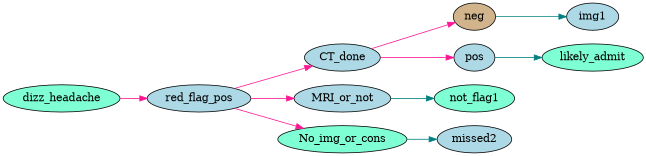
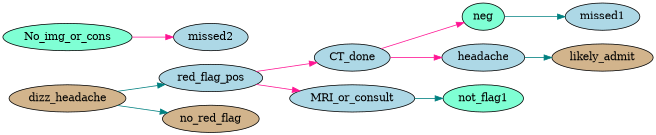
node "neg": fillcolor tan -> aquamarine
node "img1": label "img1" -> "missed1"
node "pos": label "pos" -> "headache"
node "likely_admit": fillcolor aquamarine -> tan
node "dizz_headache": fillcolor aquamarine -> tan
edge "dizz_headache" -> "red_flag_pos": color deeppink -> teal
node "MRI_or_not": label "MRI_or_not" -> "MRI_or_consult"
edge "red_flag_pos" -> "No_img_or_cons": removed
node "no_red_flag": added
edge "No_img_or_cons" -> "missed2": color teal -> deeppink
